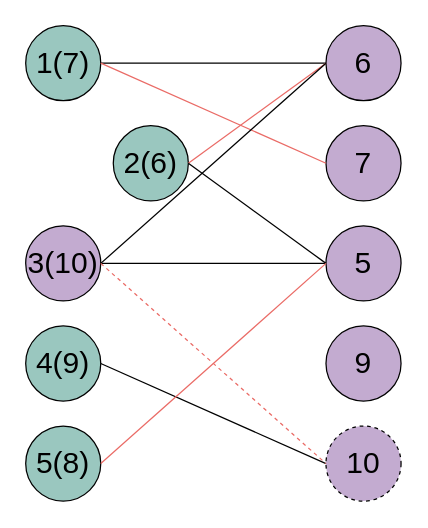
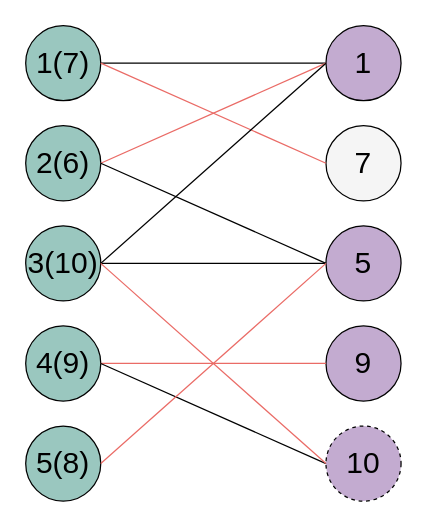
node "6": label "6" -> "1"
node "2(6)": moved (151, 163) -> (63, 163)
node "7": fillcolor #c3abd0 -> #f5f5f5
node "3(10)": fillcolor #c3abd0 -> #9ac7bf
edge "3(10)" -- "10": style dashed -> solid
edge "4(9)" -- "9": added
